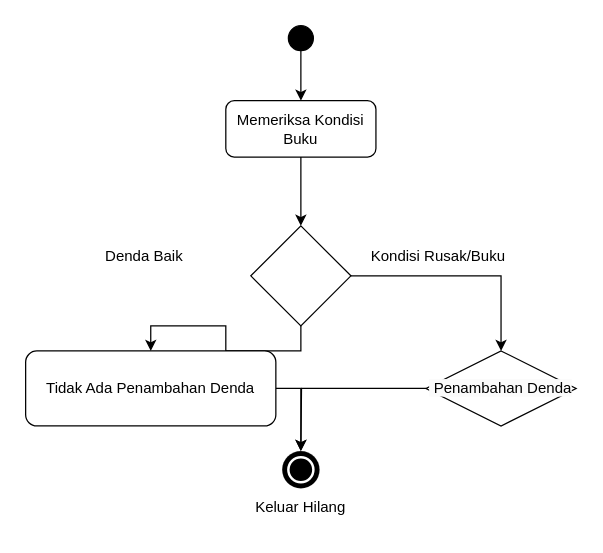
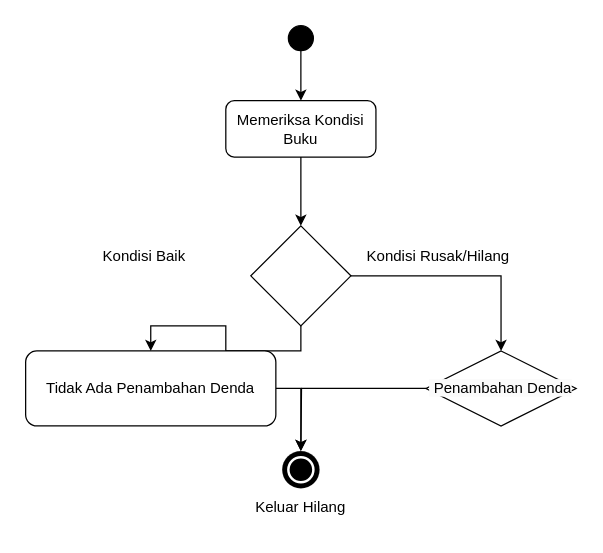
node "Denda Baik": label "Denda Baik" -> "Kondisi Baik"
node "Kondisi Rusak/Buku": label "Kondisi Rusak/Buku" -> "Kondisi Rusak/Hilang"
